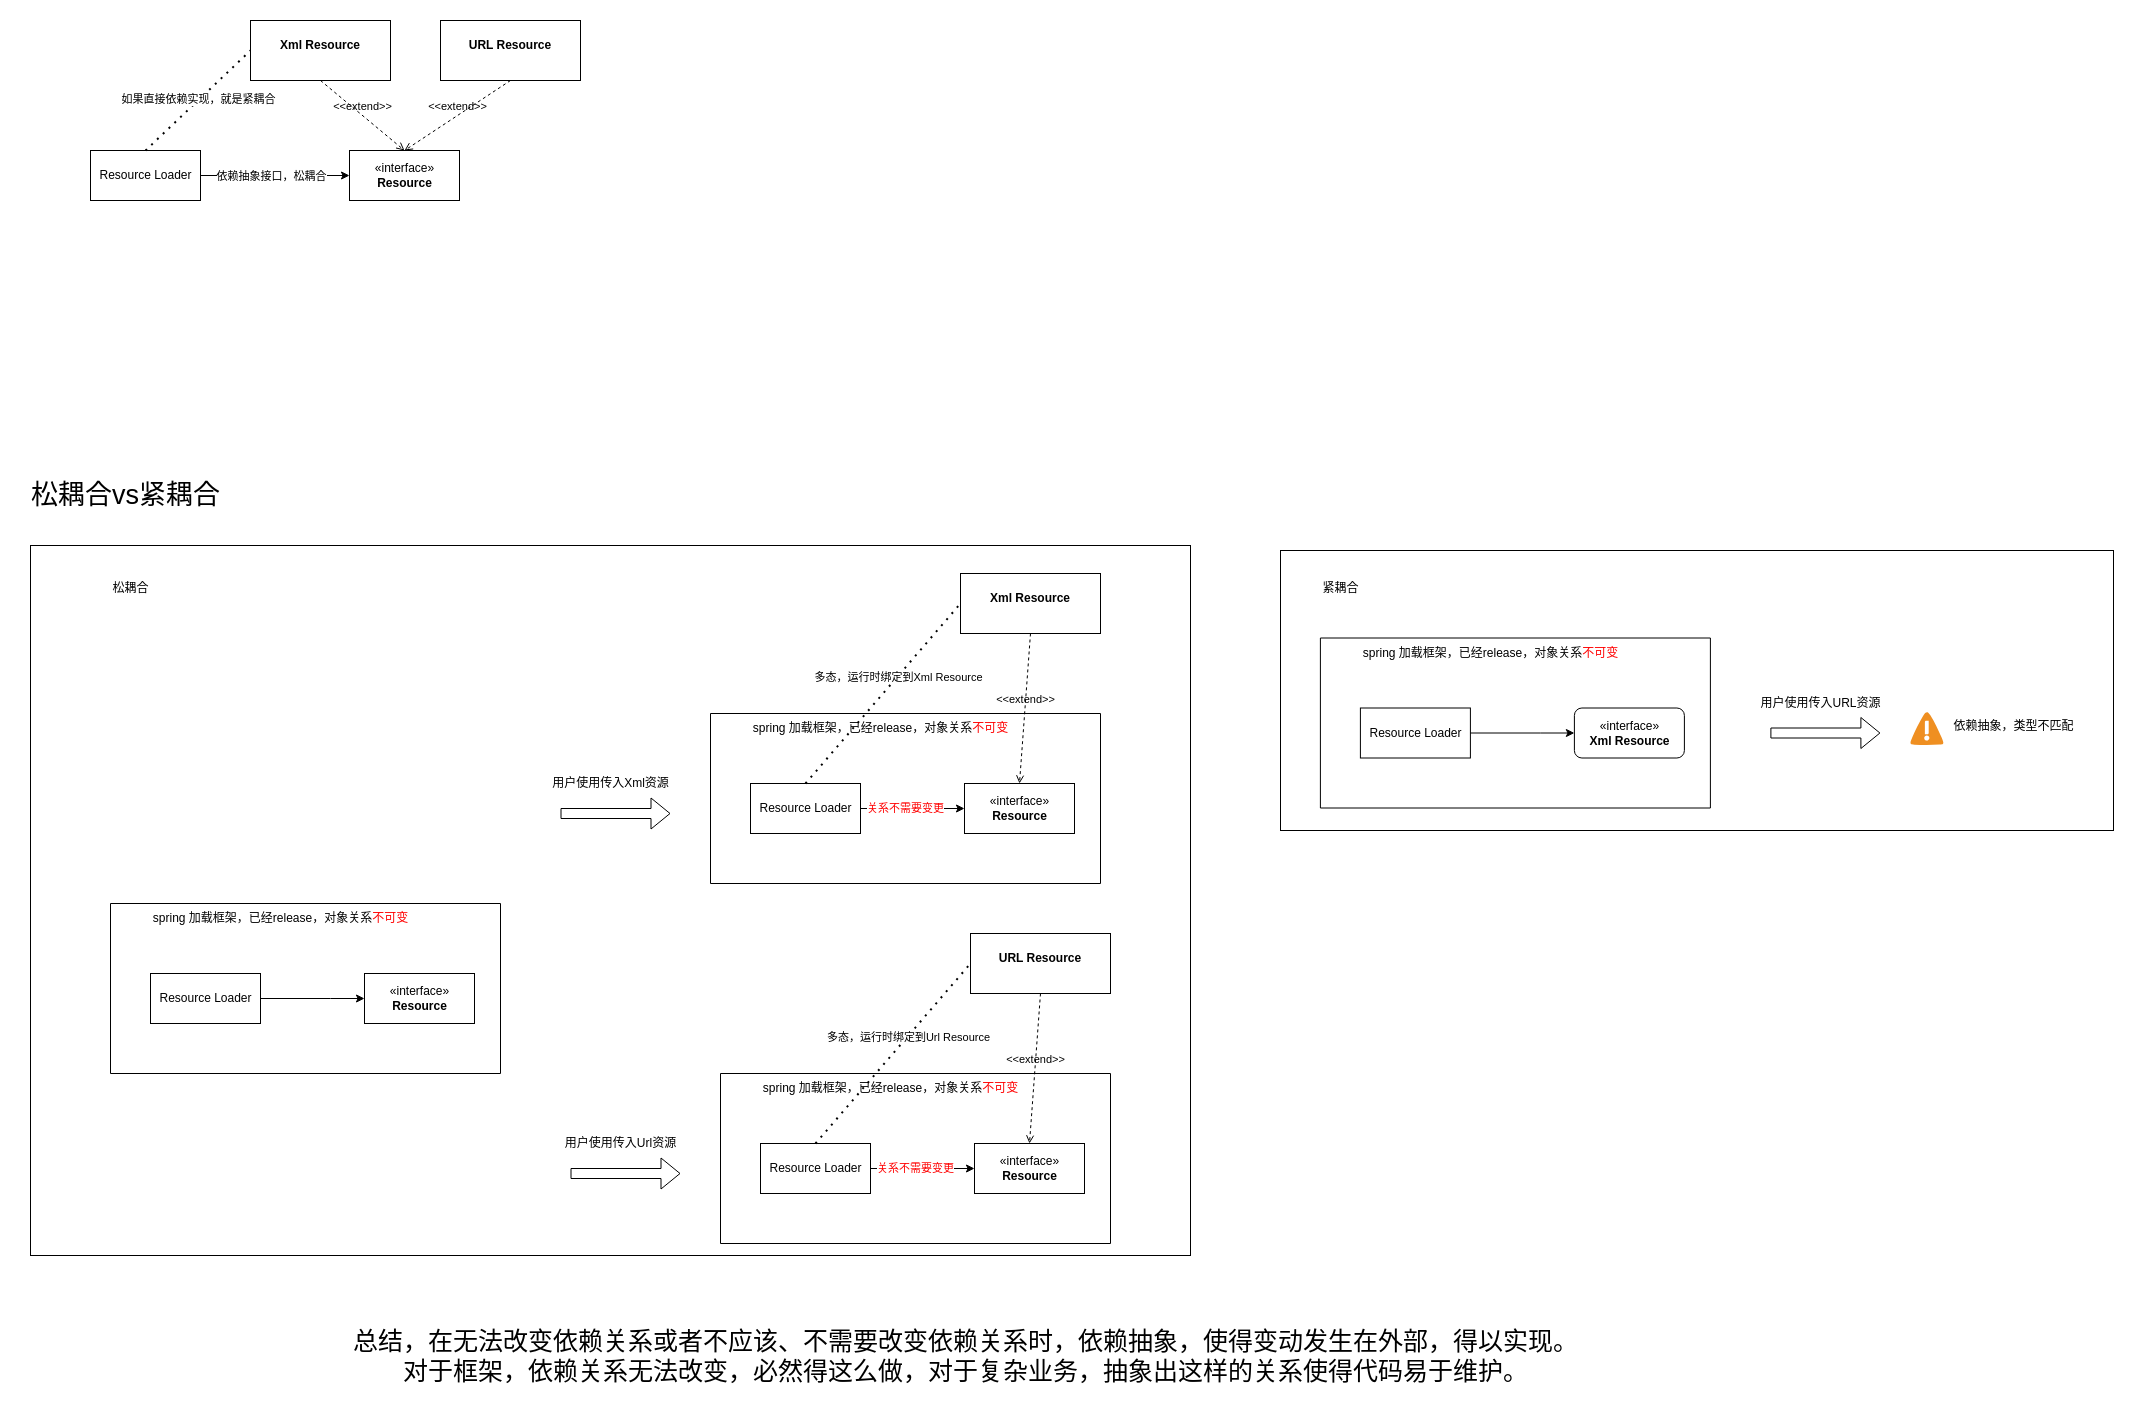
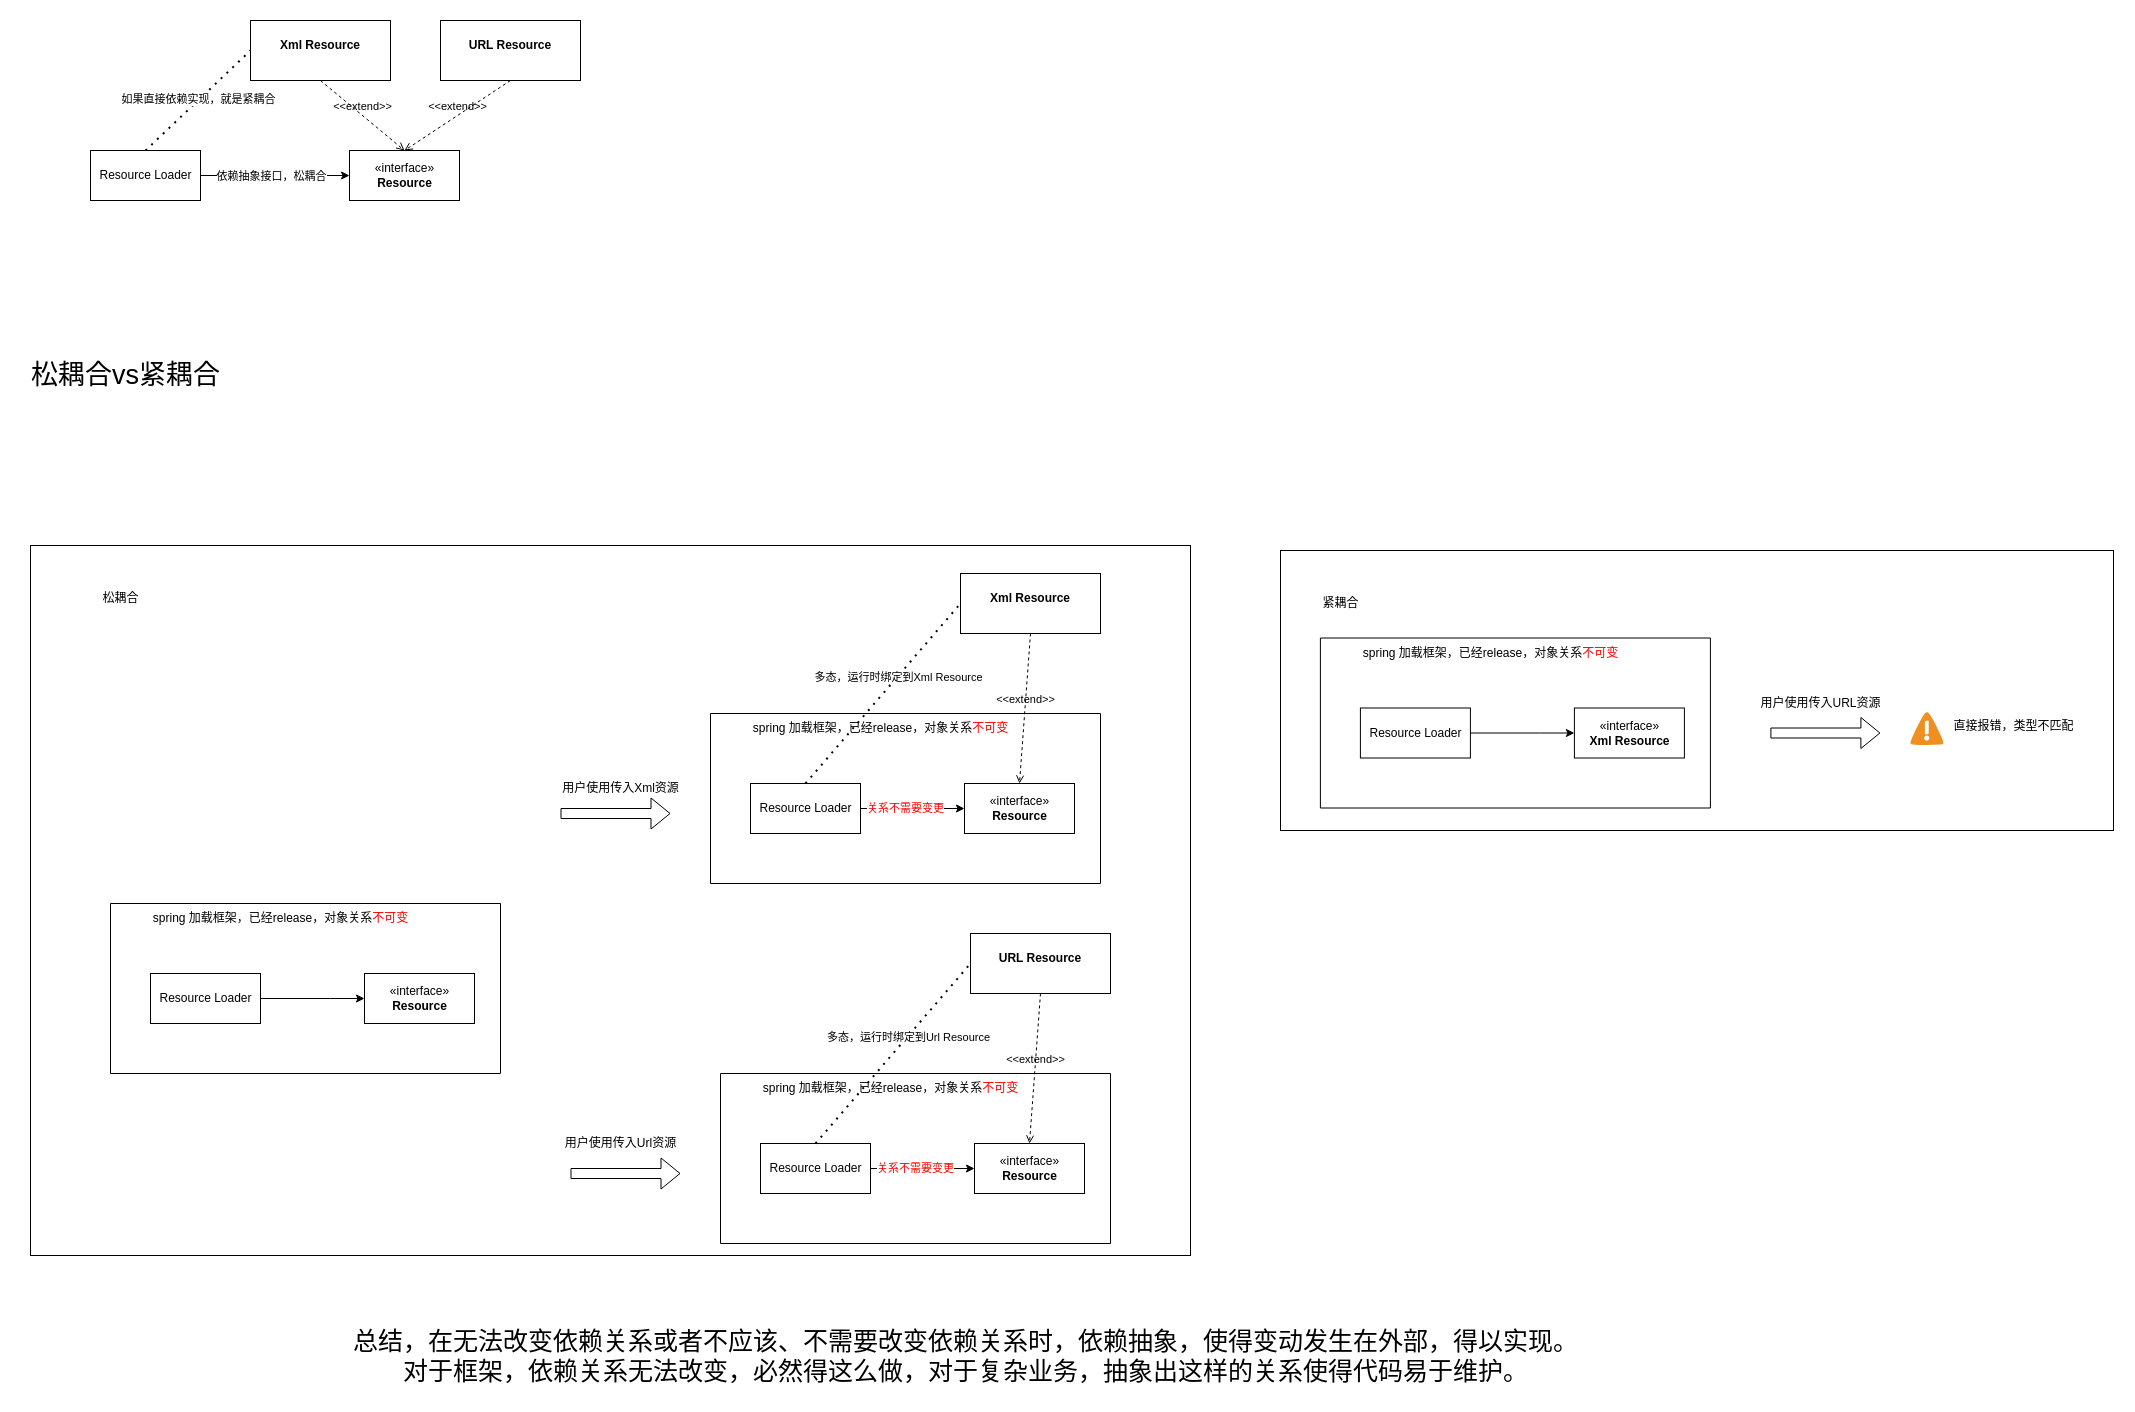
node "松耦合vs紧耦合": moved (126, 496) -> (126, 376)
node "紧耦合": moved (1340, 588) -> (1340, 603)
node "松耦合": moved (131, 589) -> (121, 599)
node "依赖抽象，类型不匹配": label "依赖抽象，类型不匹配" -> "直接报错，类型不匹配"
node "«interface» Xml Resource": shape rounded rectangle -> rectangle
node "用户使用传入Xml资源": moved (611, 784) -> (621, 789)
